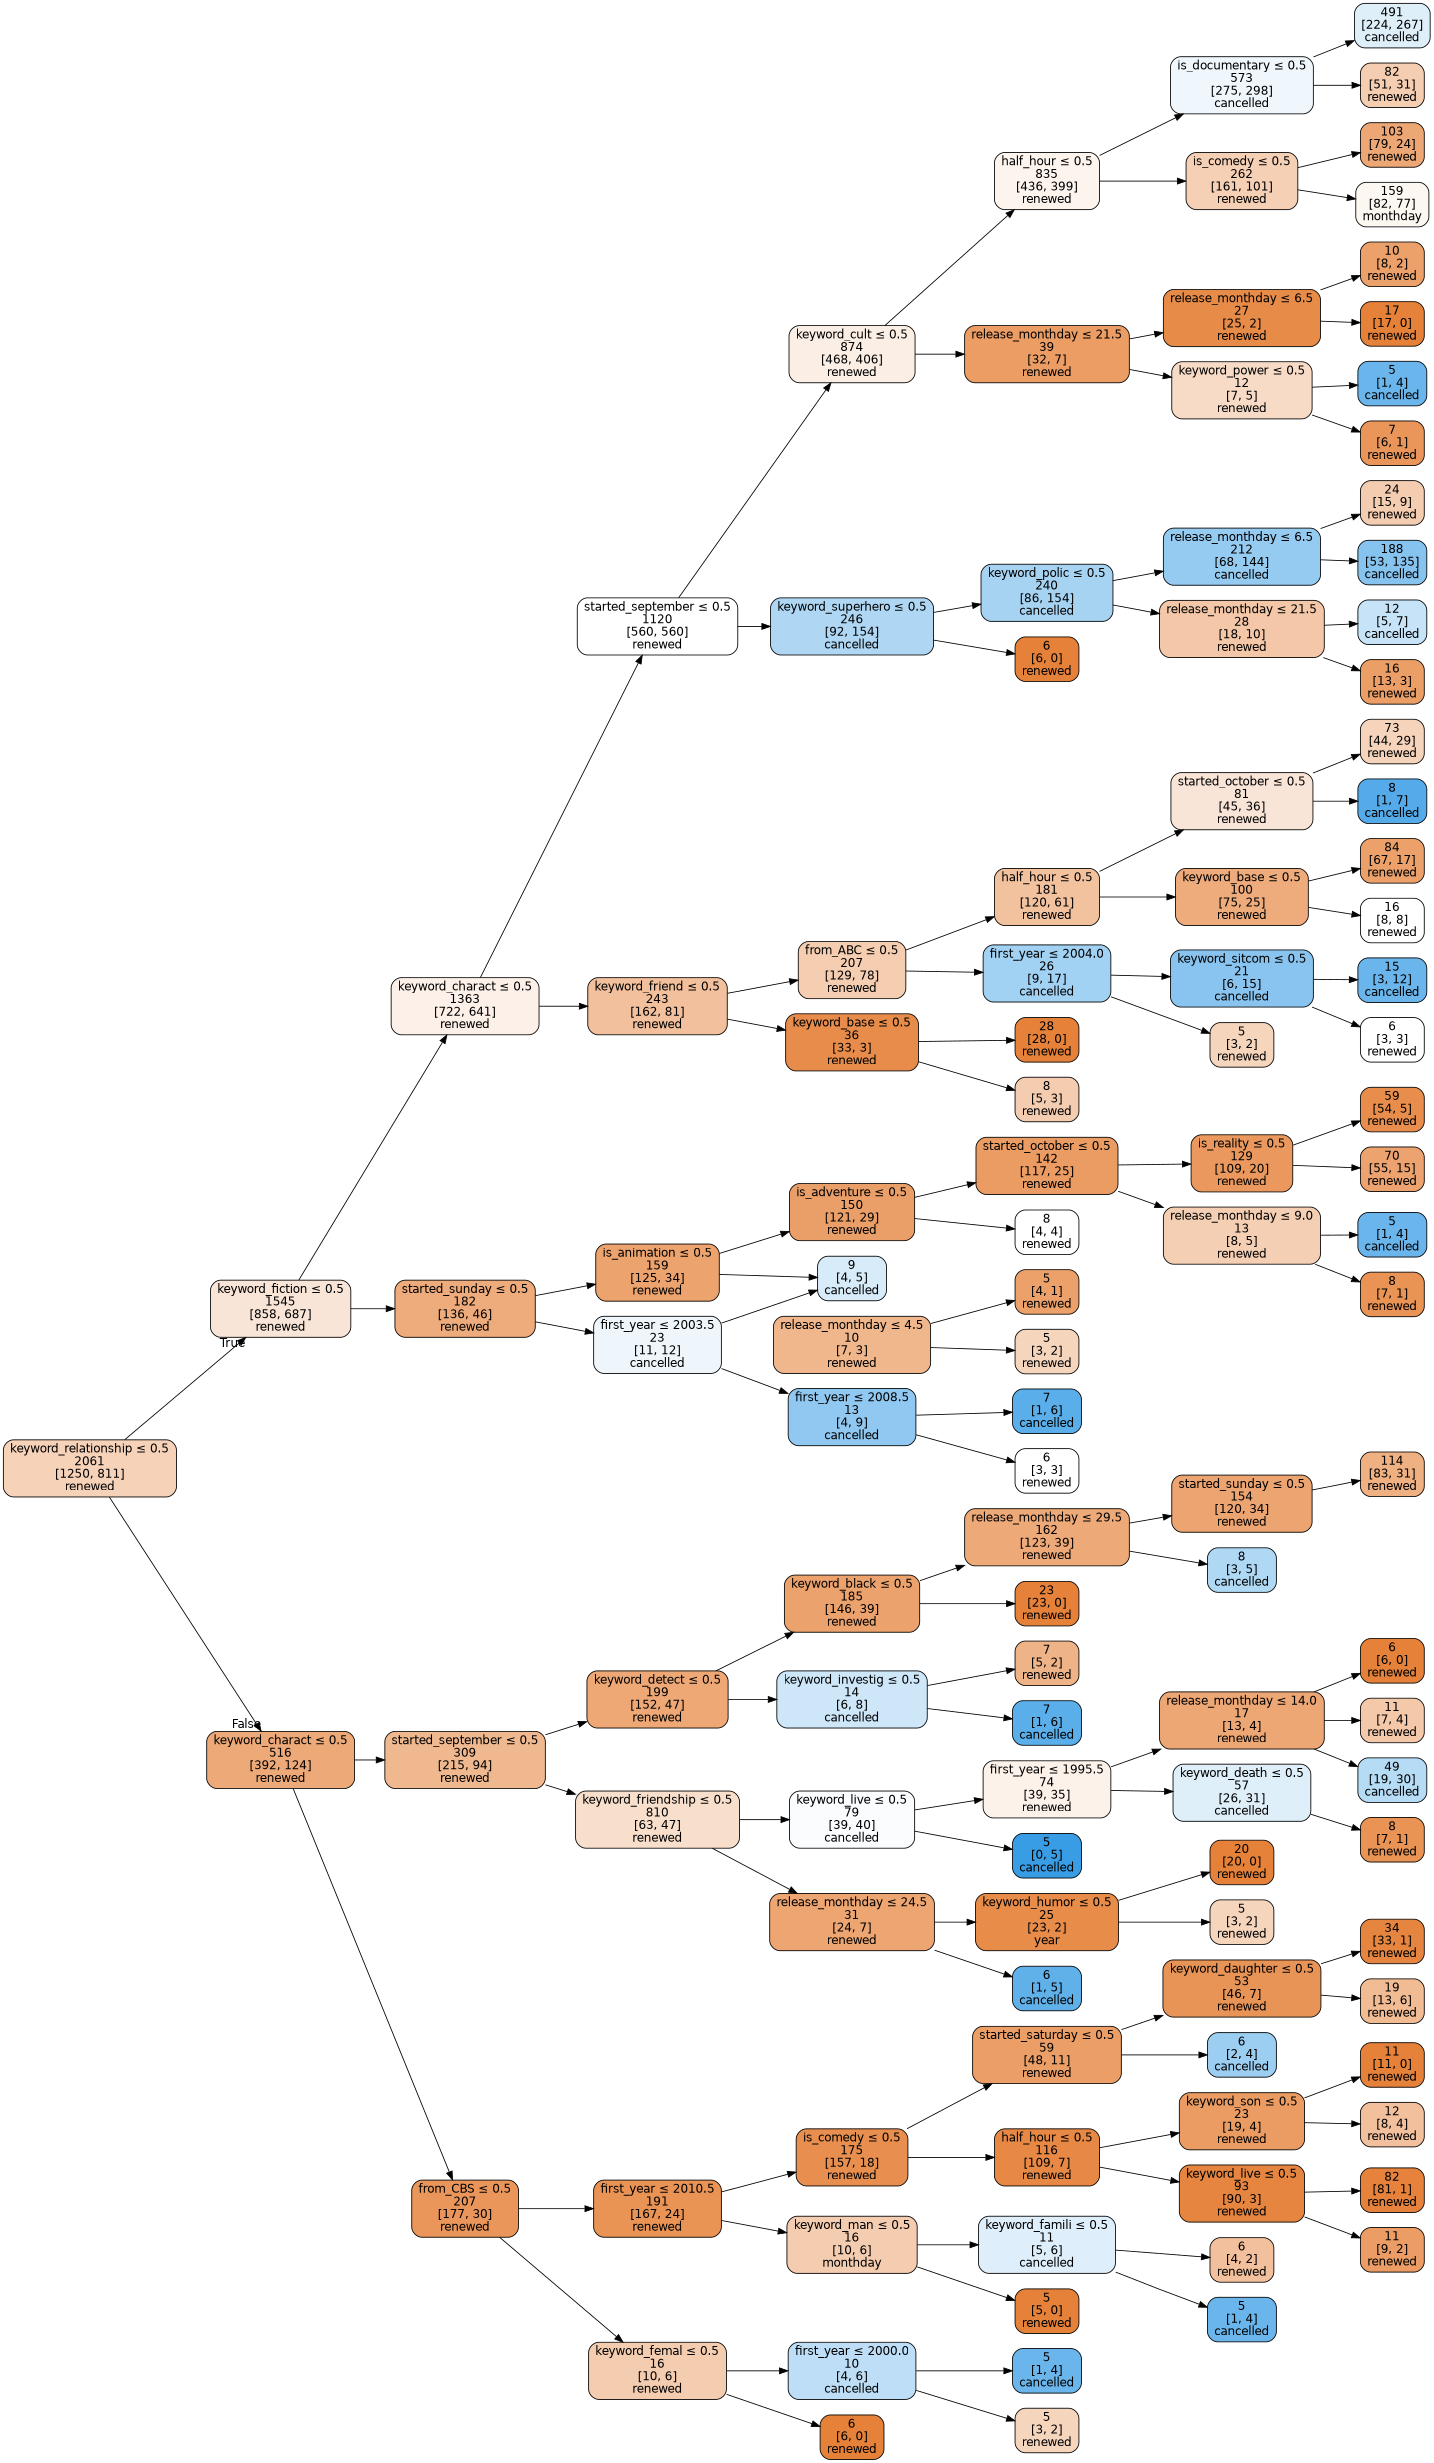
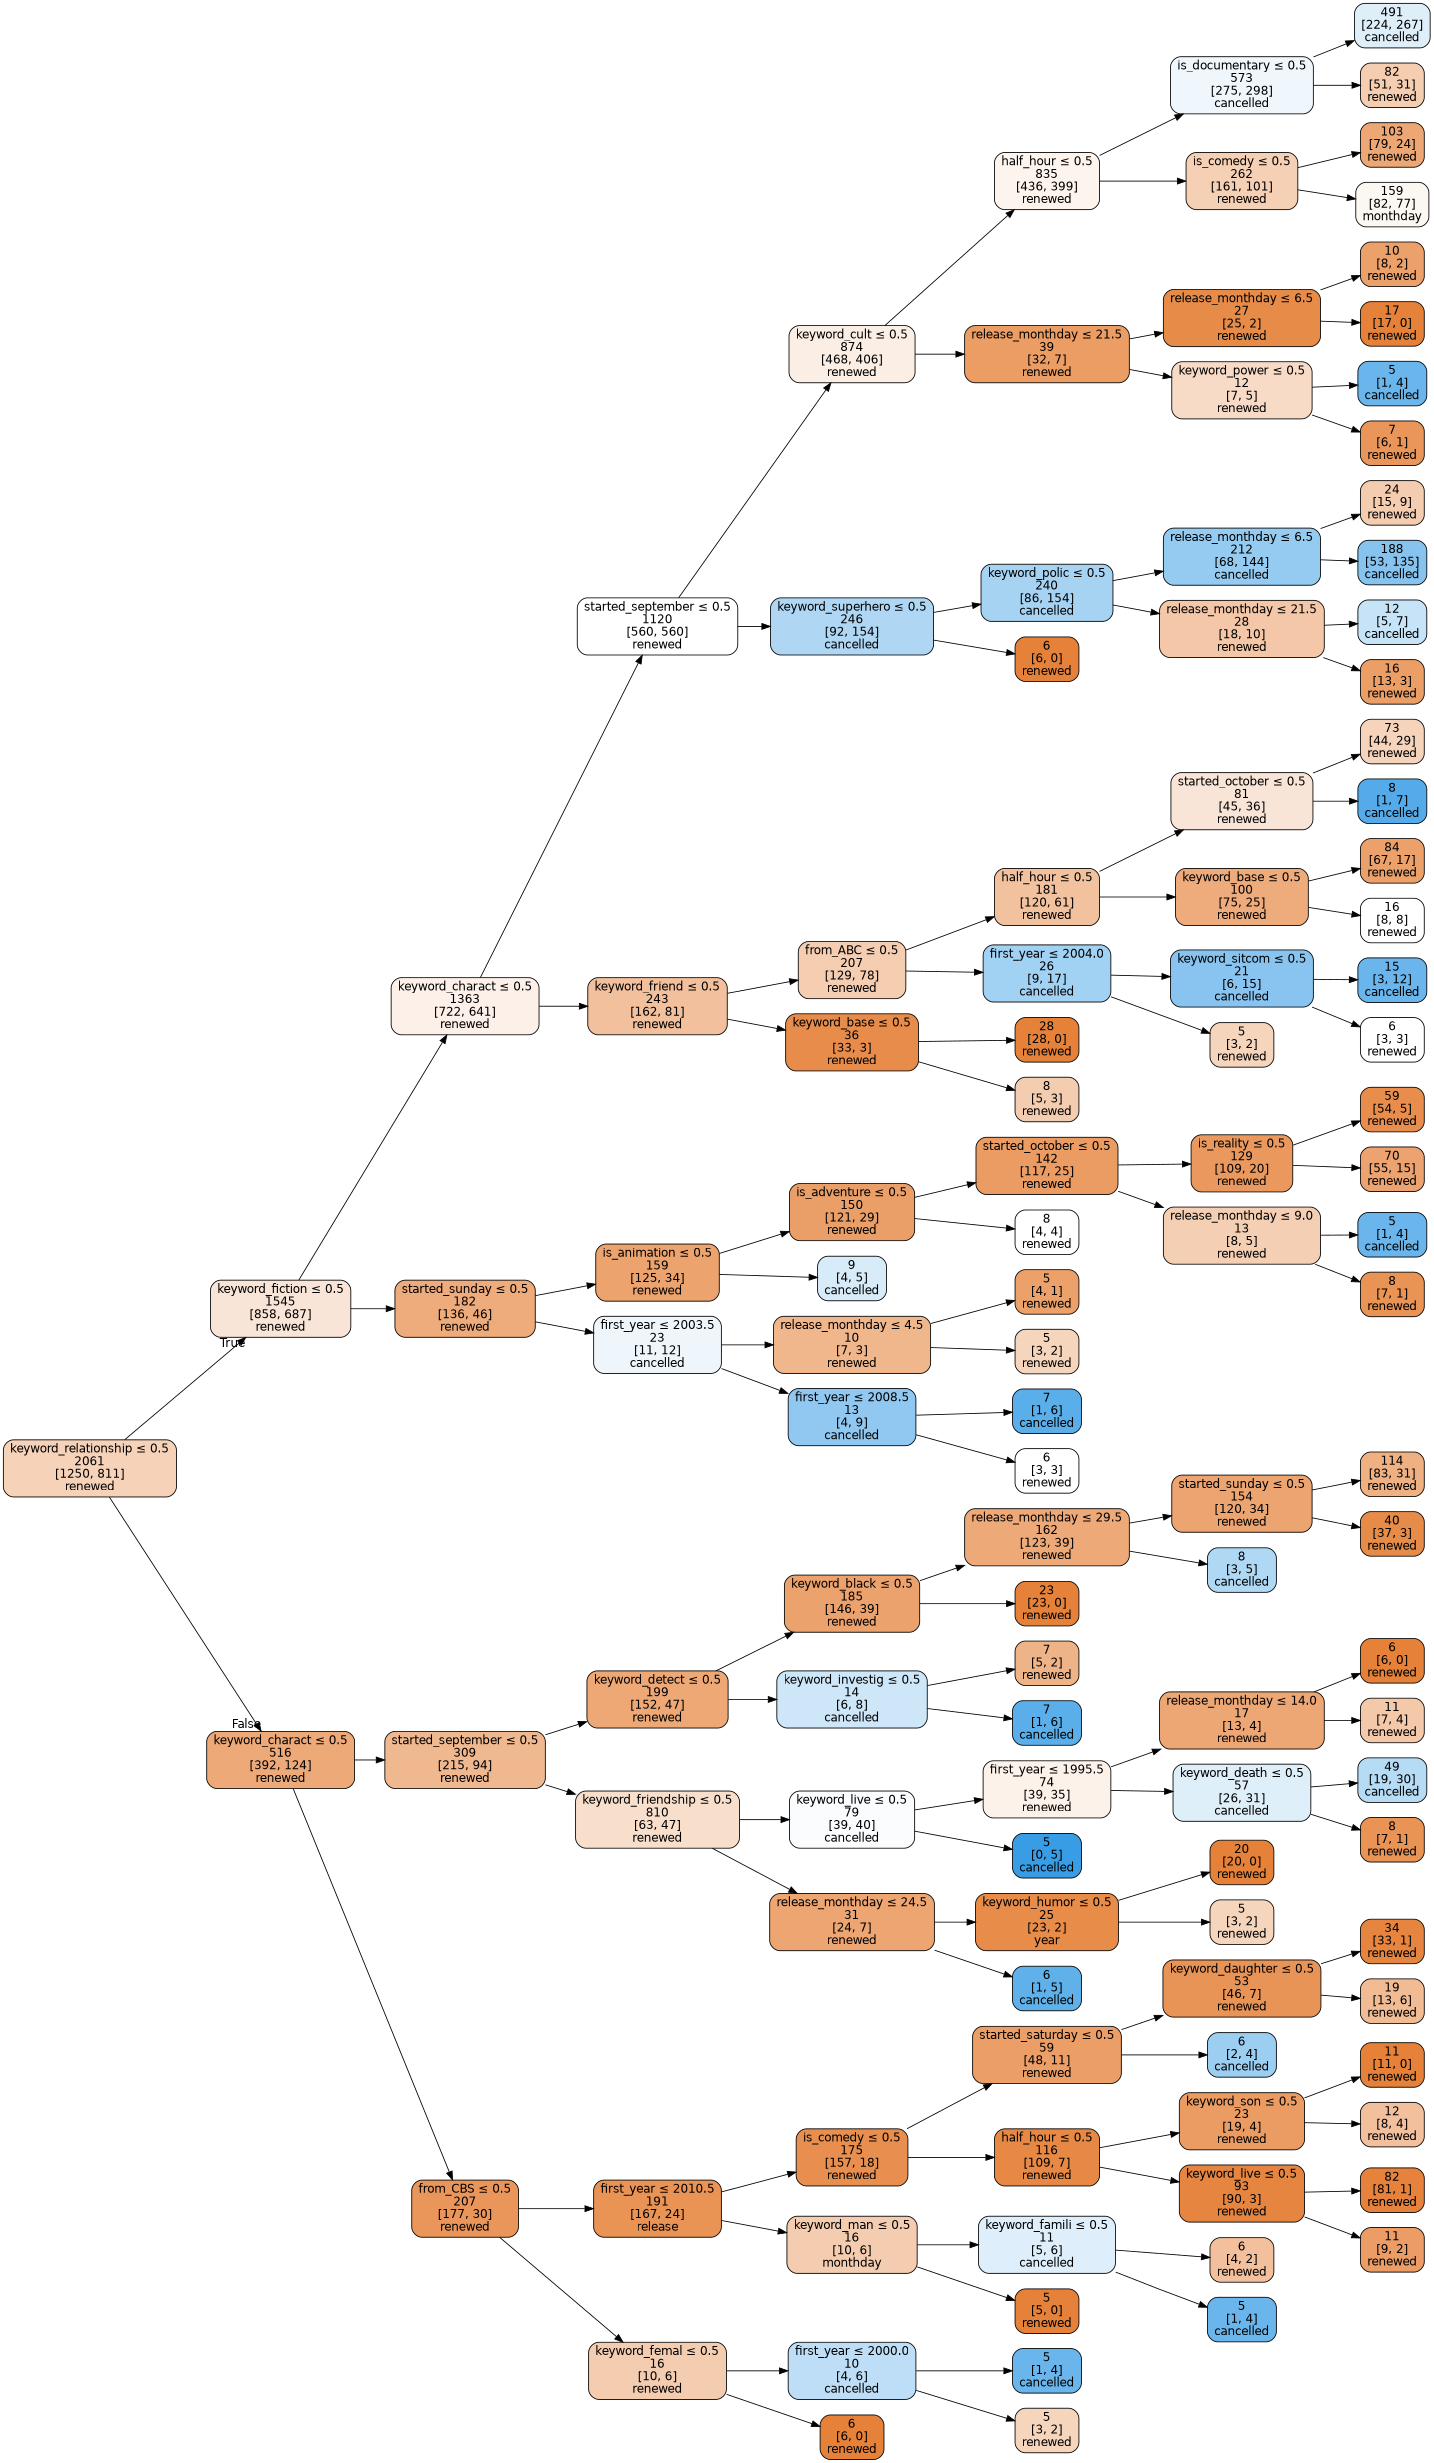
edge "first_year ≤ 2003.5" -> "9": now "first_year ≤ 2003.5" -> "release_monthday ≤ 4.5"
node "40": added
edge "release_monthday ≤ 14.0" -> "49": now "keyword_death ≤ 0.5" -> "49"
node "first_year ≤ 2010.5": text "renewed" -> "release"
